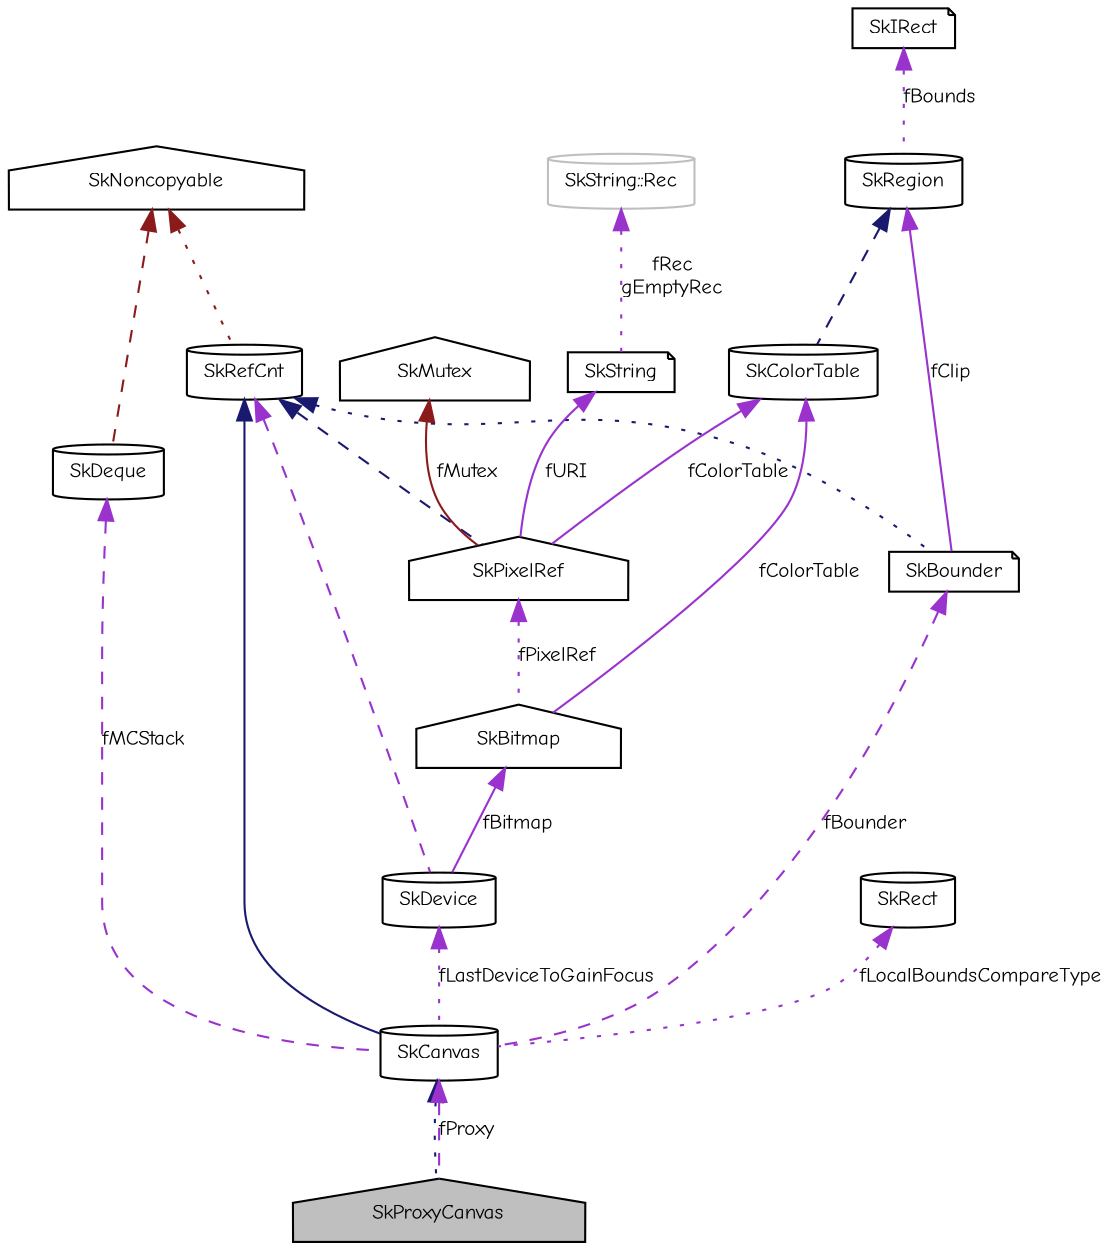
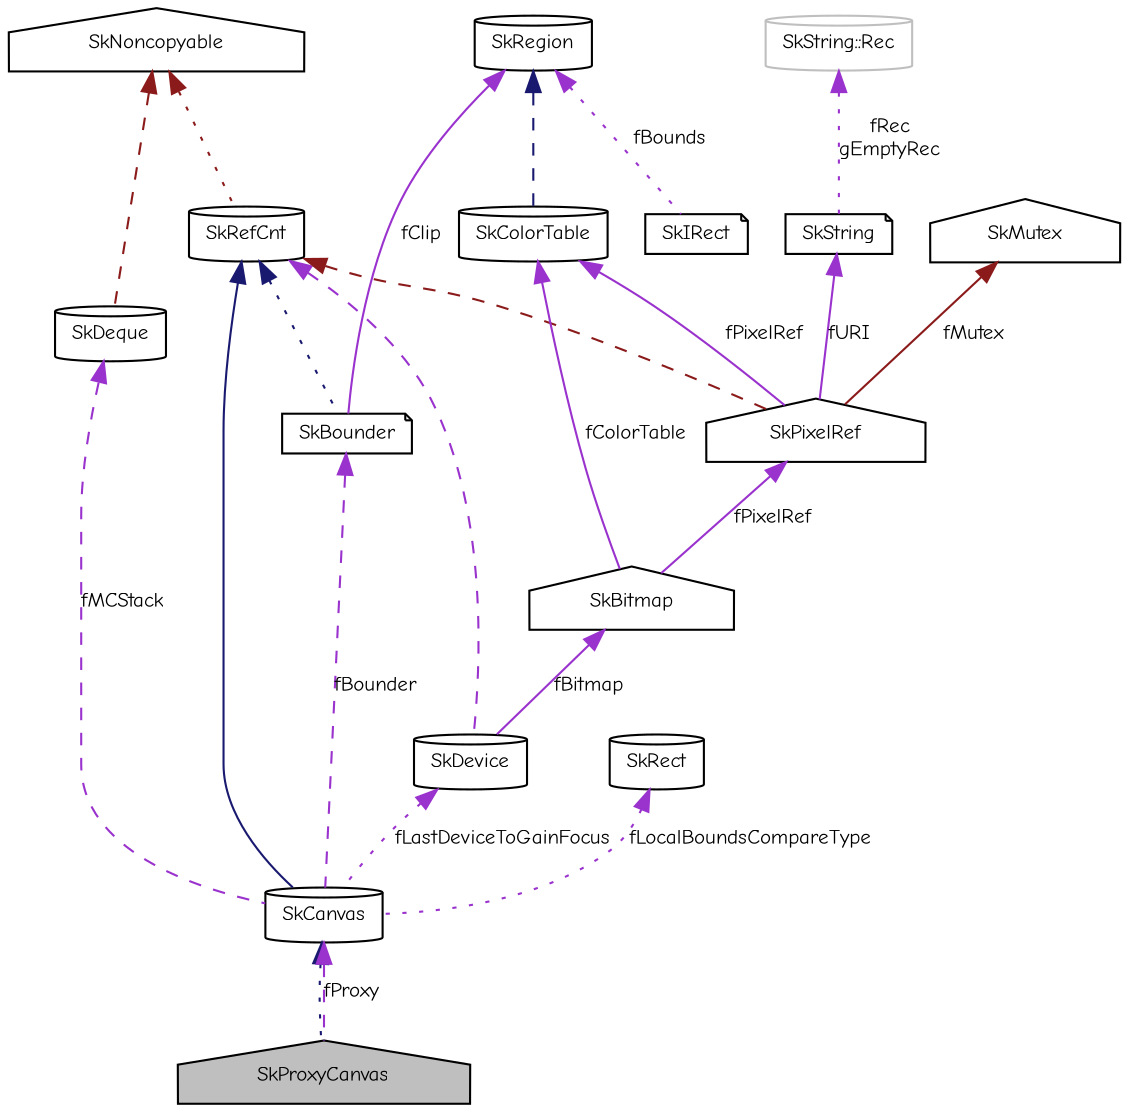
edge "SkRegion" -> "SkIRect": reversed
edge "SkPixelRef" -> "SkColorTable": label "fColorTable" -> "fPixelRef"
edge "SkPixelRef" -> "SkRefCnt": color midnightblue -> firebrick4
edge "SkBitmap" -> "SkPixelRef": style dotted -> solid
